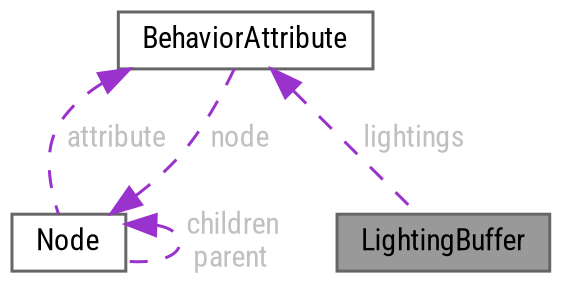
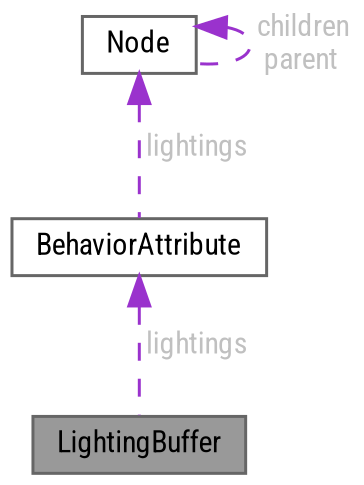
edge "Node" -> "BehaviorAttribute": removed, label "attribute"
edge "BehaviorAttribute" -> "Node": label " node" -> " lightings"
